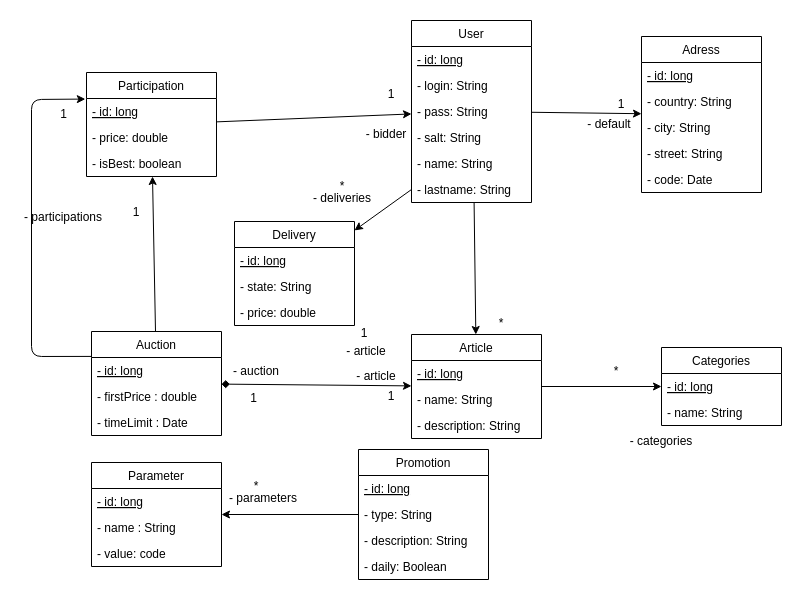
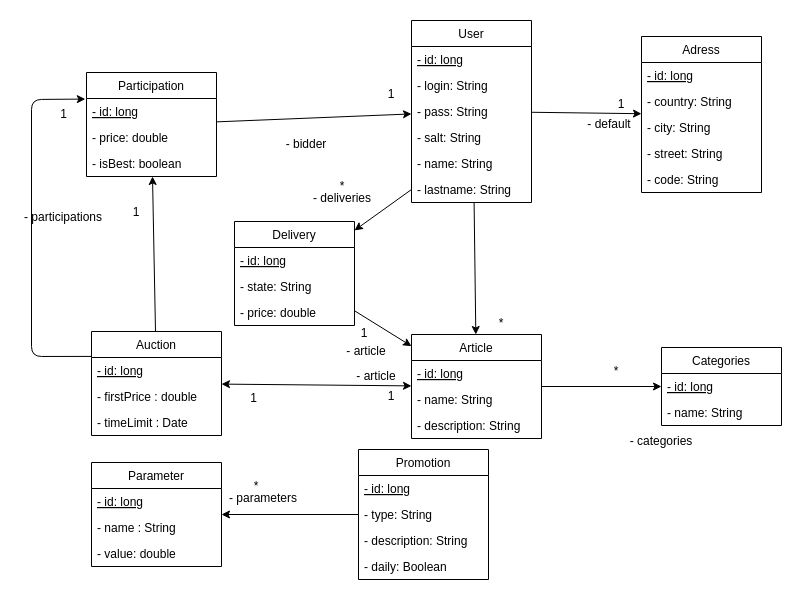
node "- bidder": moved (387, 135) -> (307, 145)
node "- code: Date": label "- code: Date" -> "- code: String"
edge "Delivery" -> "Article": added
node "- auction": removed
edge "Auction" -- "Article": arrowhead diamond -> classic
node "- value: code": label "- value: code" -> "- value: double"
